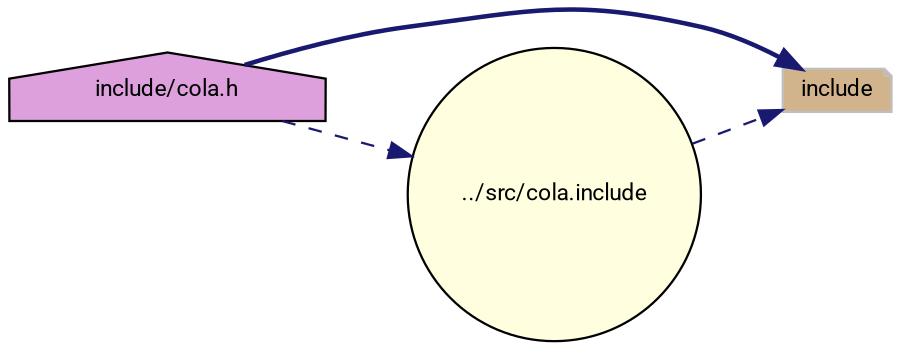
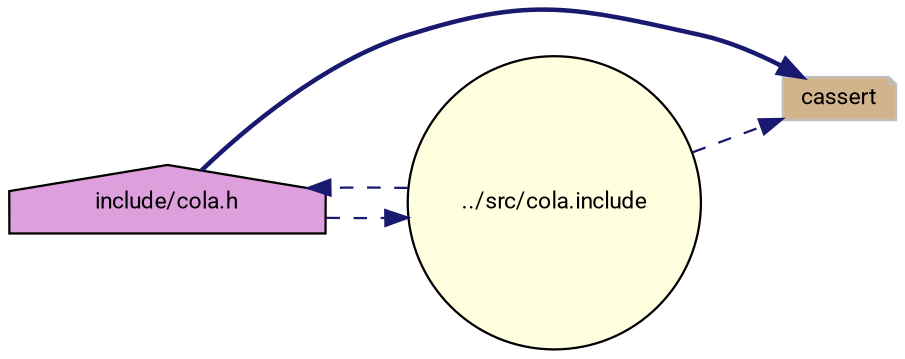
node "include": label "include" -> "cassert"
edge "../src/cola.include" -> "include/cola.h": added
